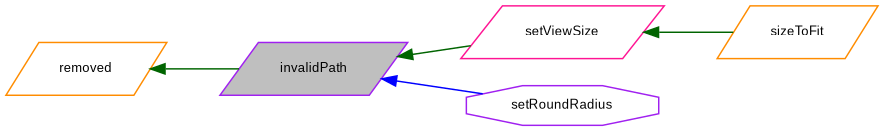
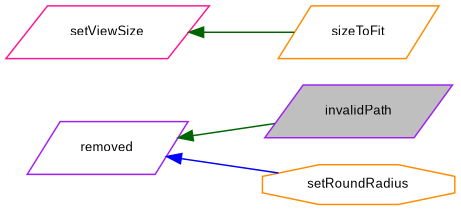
edge "setViewSize" -> "invalidPath": removed
node "removed": color darkorange -> purple
edge "setRoundRadius" -> "invalidPath": now "setRoundRadius" -> "removed"
node "setRoundRadius": color purple -> darkorange
